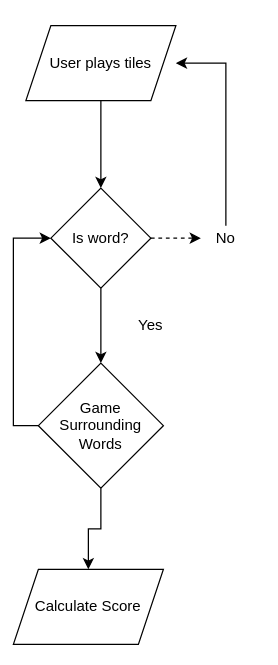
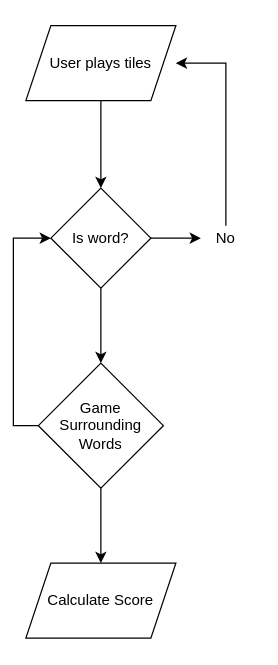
edge "Is word?" -> "No": style dashed -> solid
node "Yes": removed
node "Calculate Score": moved (88, 607) -> (101, 601)
